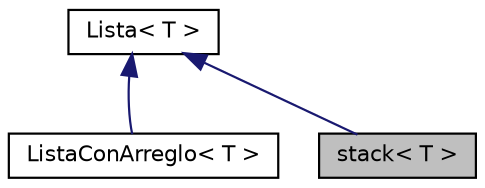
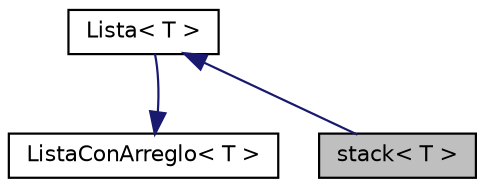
edge "ListaConArreglo< T >" -> "Lista< T >": reversed
